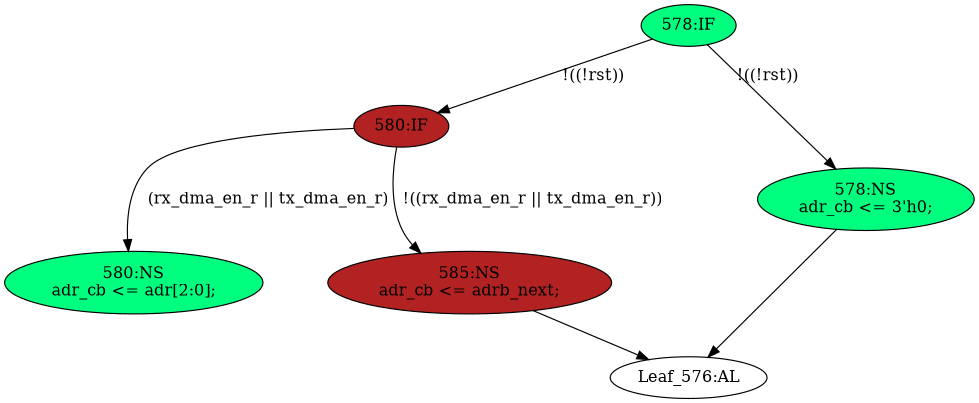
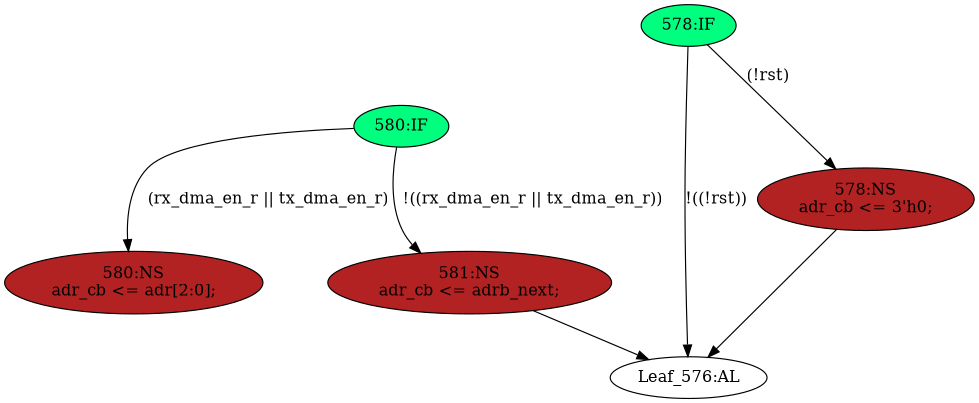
edge "578:IF" -> "580:IF": now "578:IF" -> "Leaf_576:AL"
edge "578:IF" -> "578:NS adr_cb <= 3'h0;": label "!((!rst))" -> "(!rst)"
node "580:IF": fillcolor firebrick -> springgreen
node "578:NS adr_cb <= 3'h0;": fillcolor springgreen -> firebrick
node "580:NS adr_cb <= adr[2:0];": fillcolor springgreen -> firebrick
node "585:NS adr_cb <= adrb_next;": label "585:NS adr_cb <= adrb_next;" -> "581:NS adr_cb <= adrb_next;"
